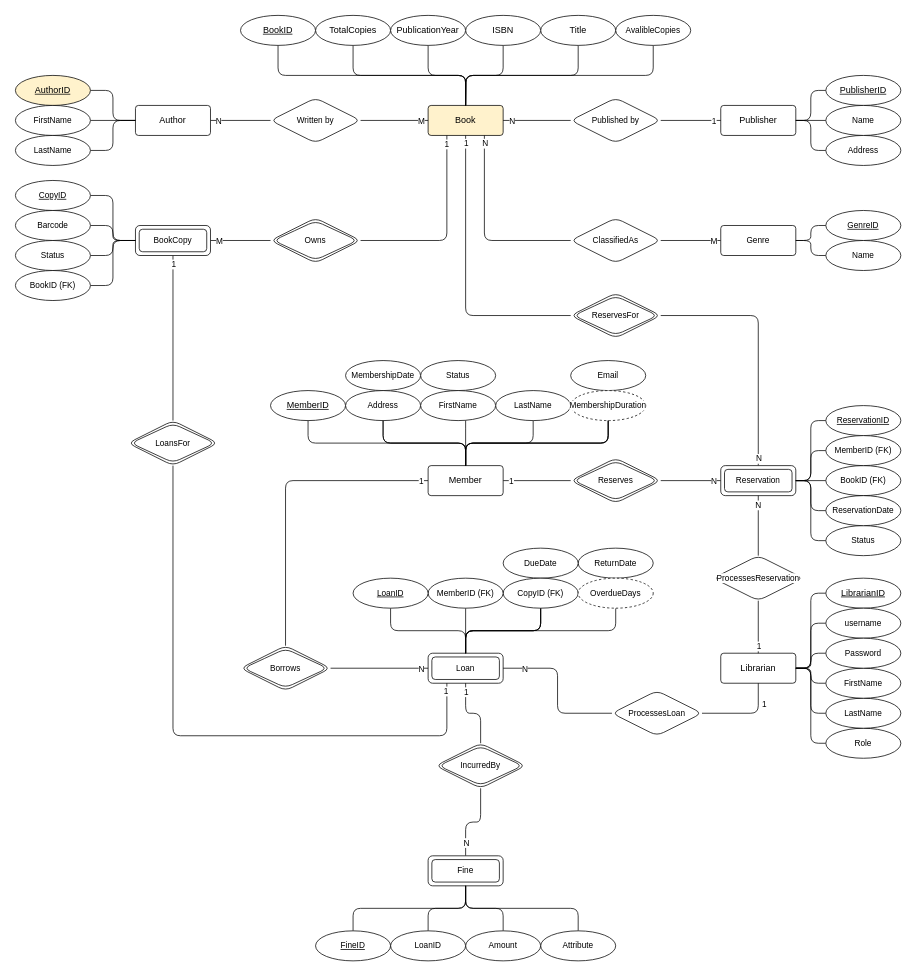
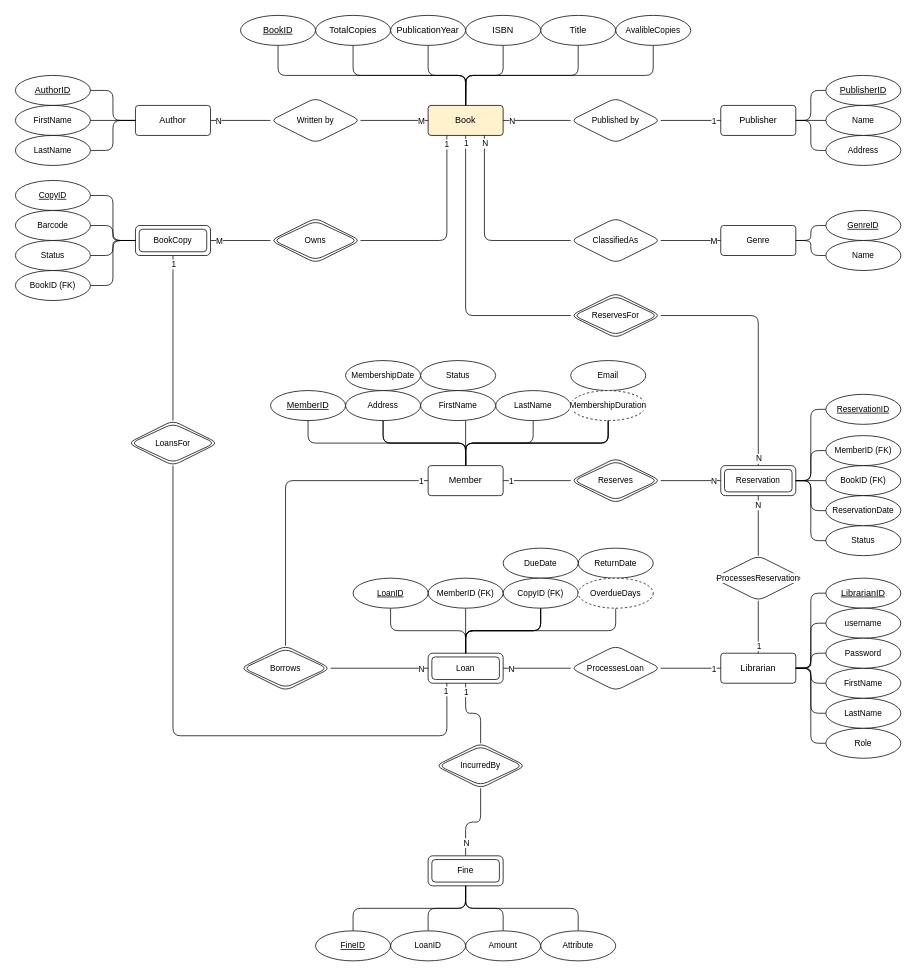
node "AuthorID": fillcolor #fff2cc -> #ffffff
node "ReservationID": moved (863, 420) -> (863, 409)
node "ProcessesLoan": moved (657, 713) -> (615, 668)
